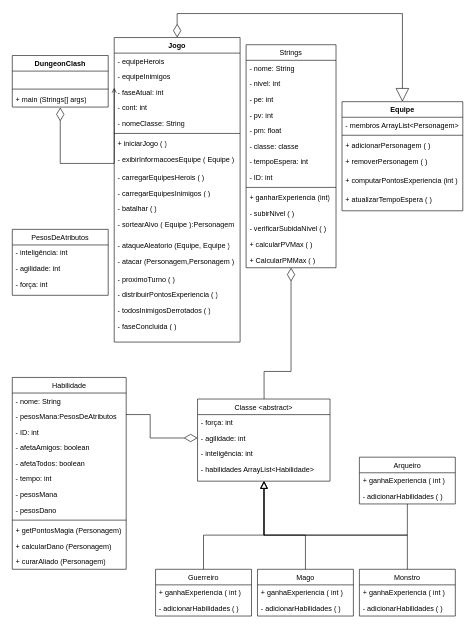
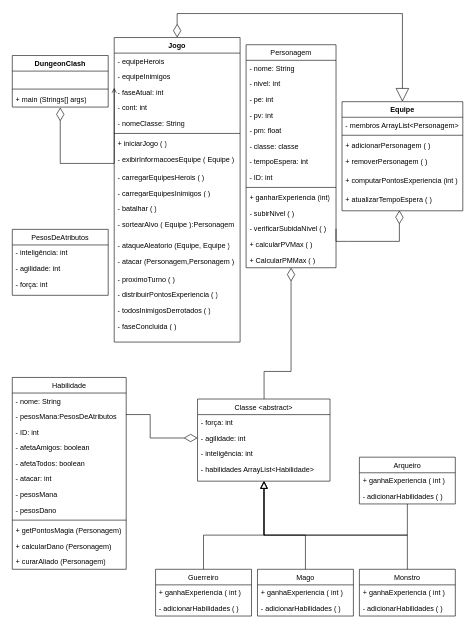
node "Strings": label "Strings" -> "Personagem"
edge "- verificarSubidaNivel ( )" -> "+ atualizarTempoEspera ( )": added
node "- tempo: int": label "- tempo: int" -> "- atacar: int"
